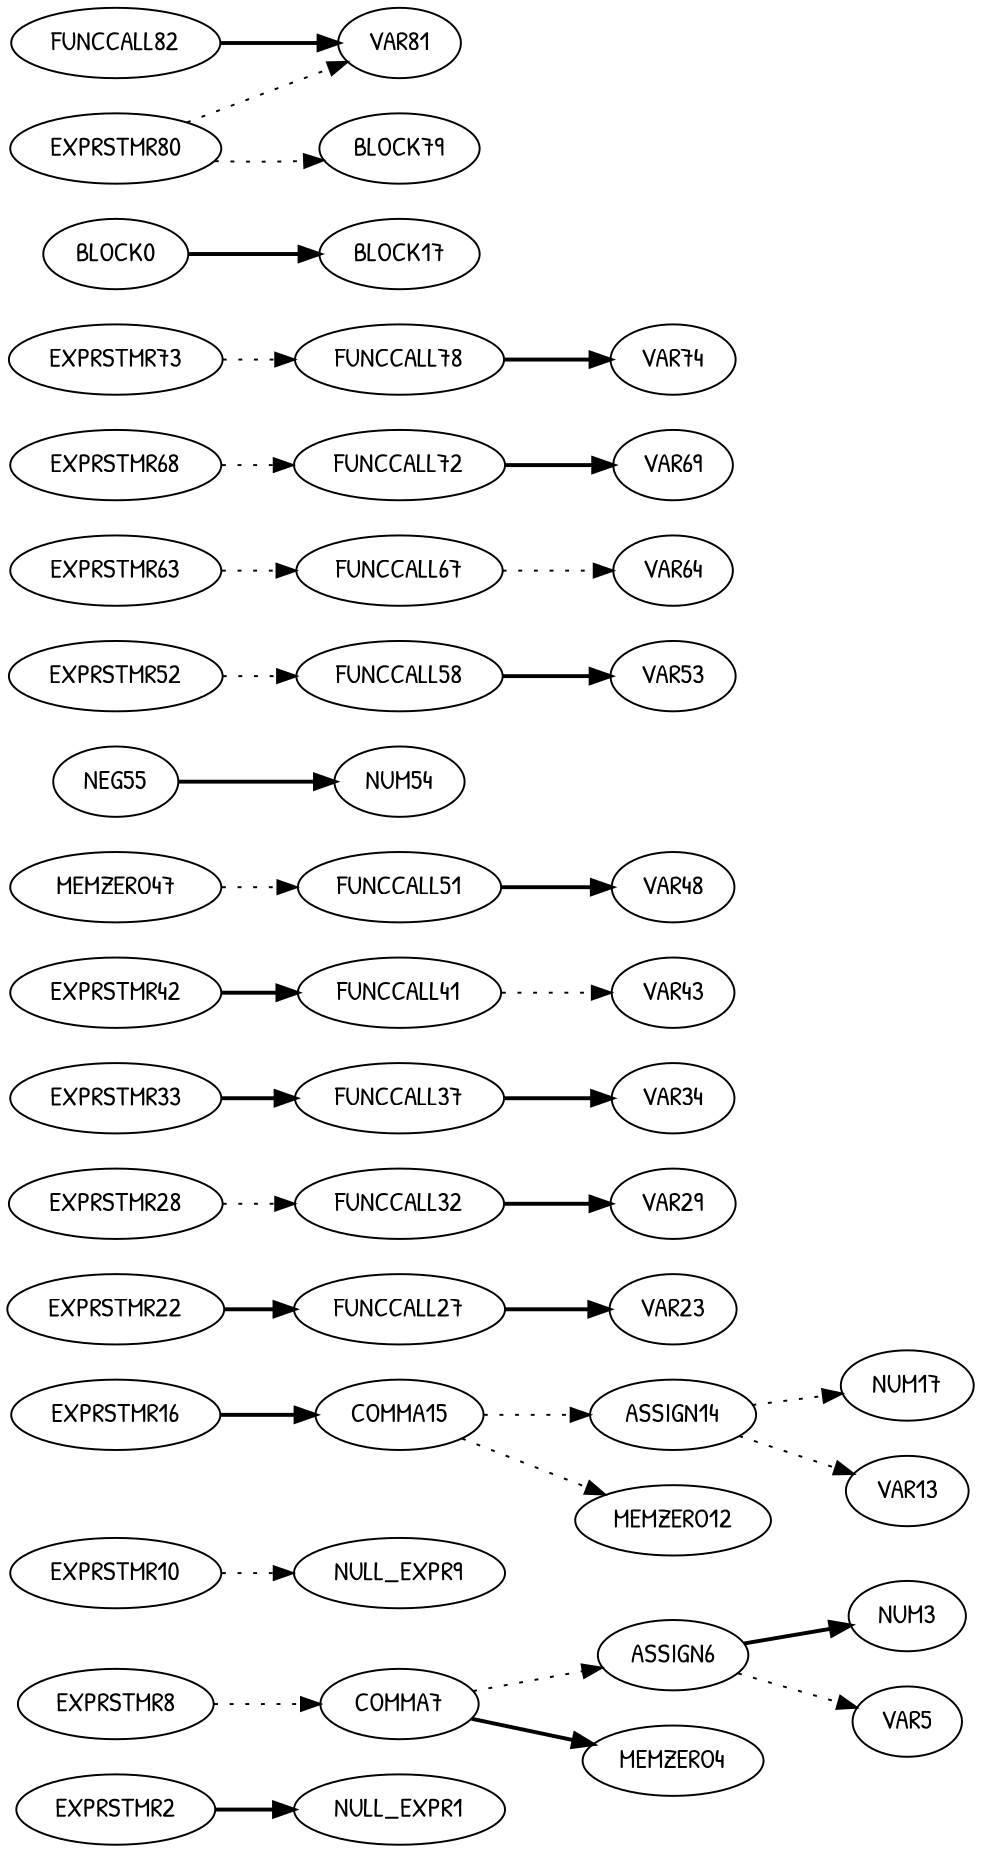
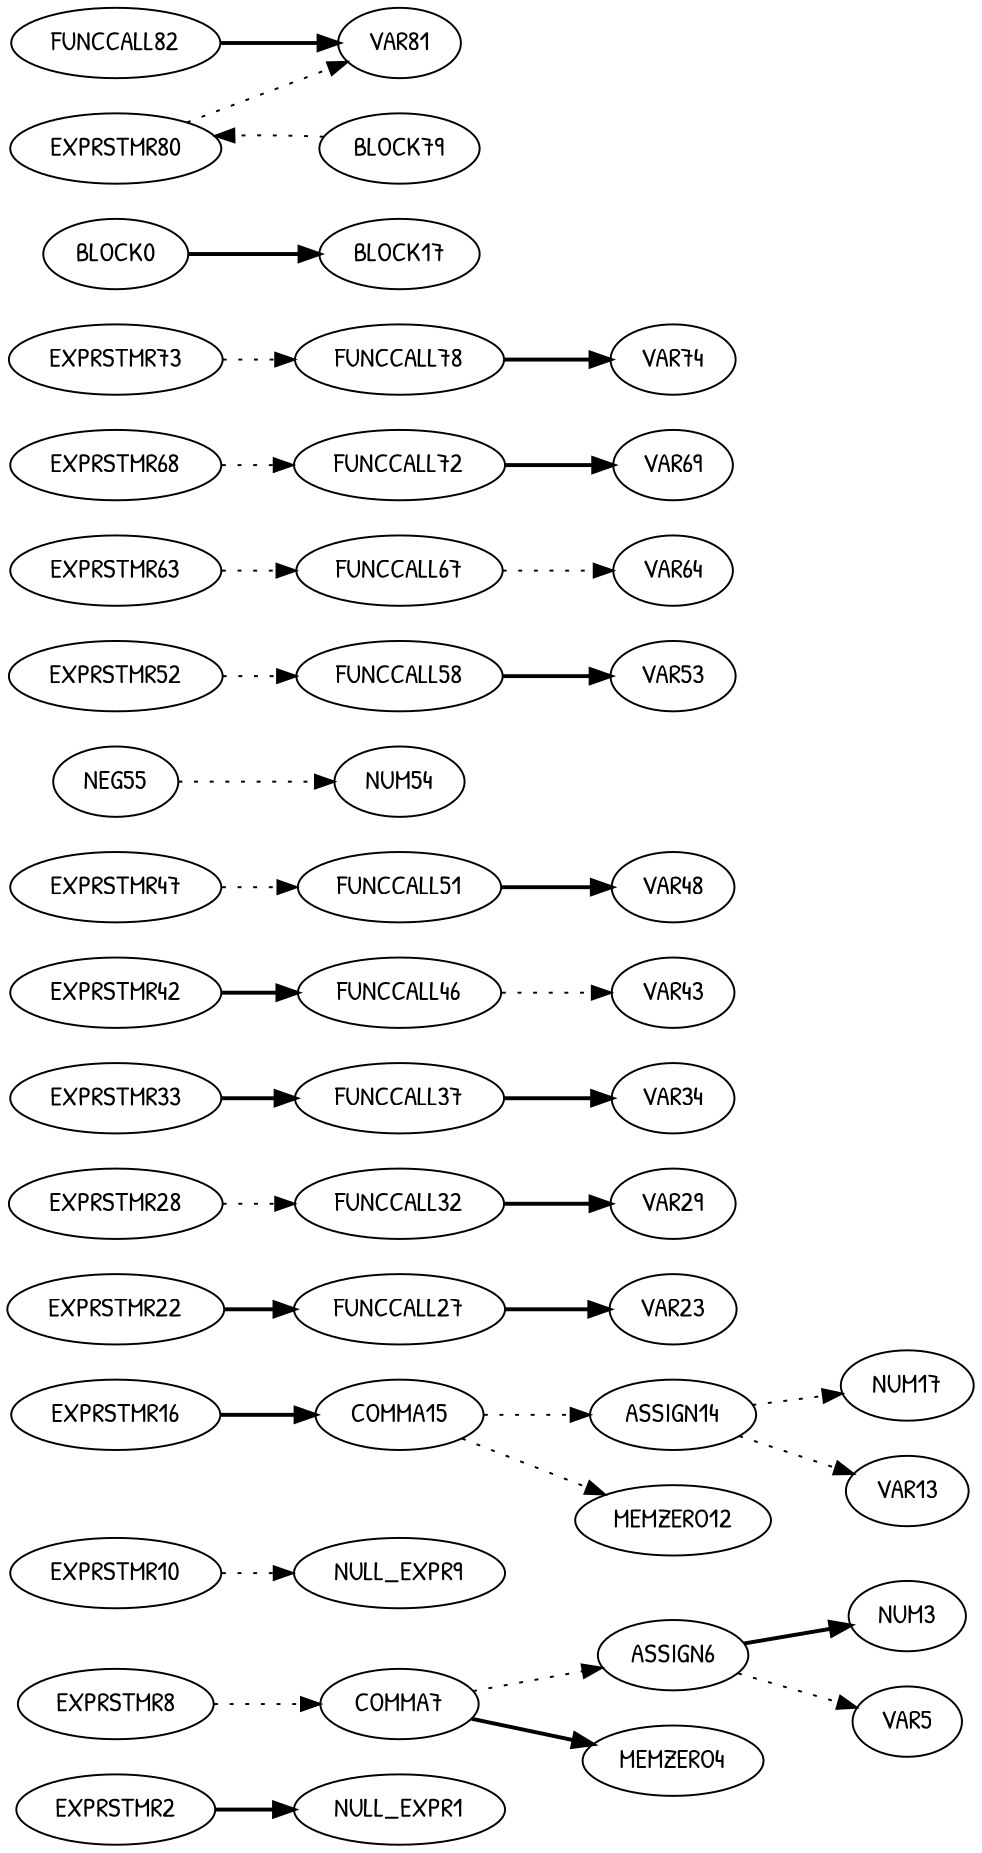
edge "EXPRSTMR80" -> "BLOCK79": reversed
edge "NEG55" -> "NUM54": style bold -> dotted
node "MEMZERO47": label "MEMZERO47" -> "EXPRSTMR47"
node "FUNCCALL41": label "FUNCCALL41" -> "FUNCCALL46"
